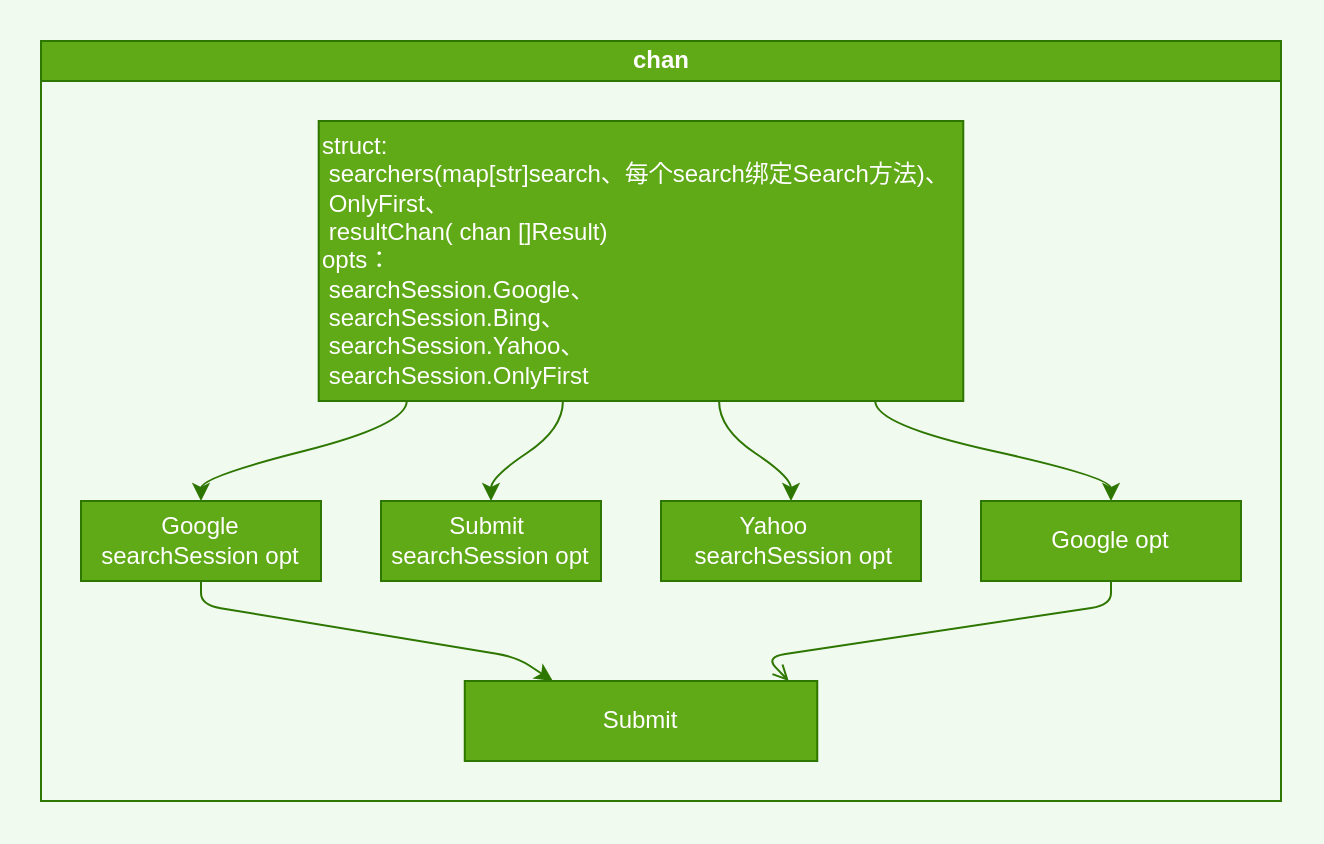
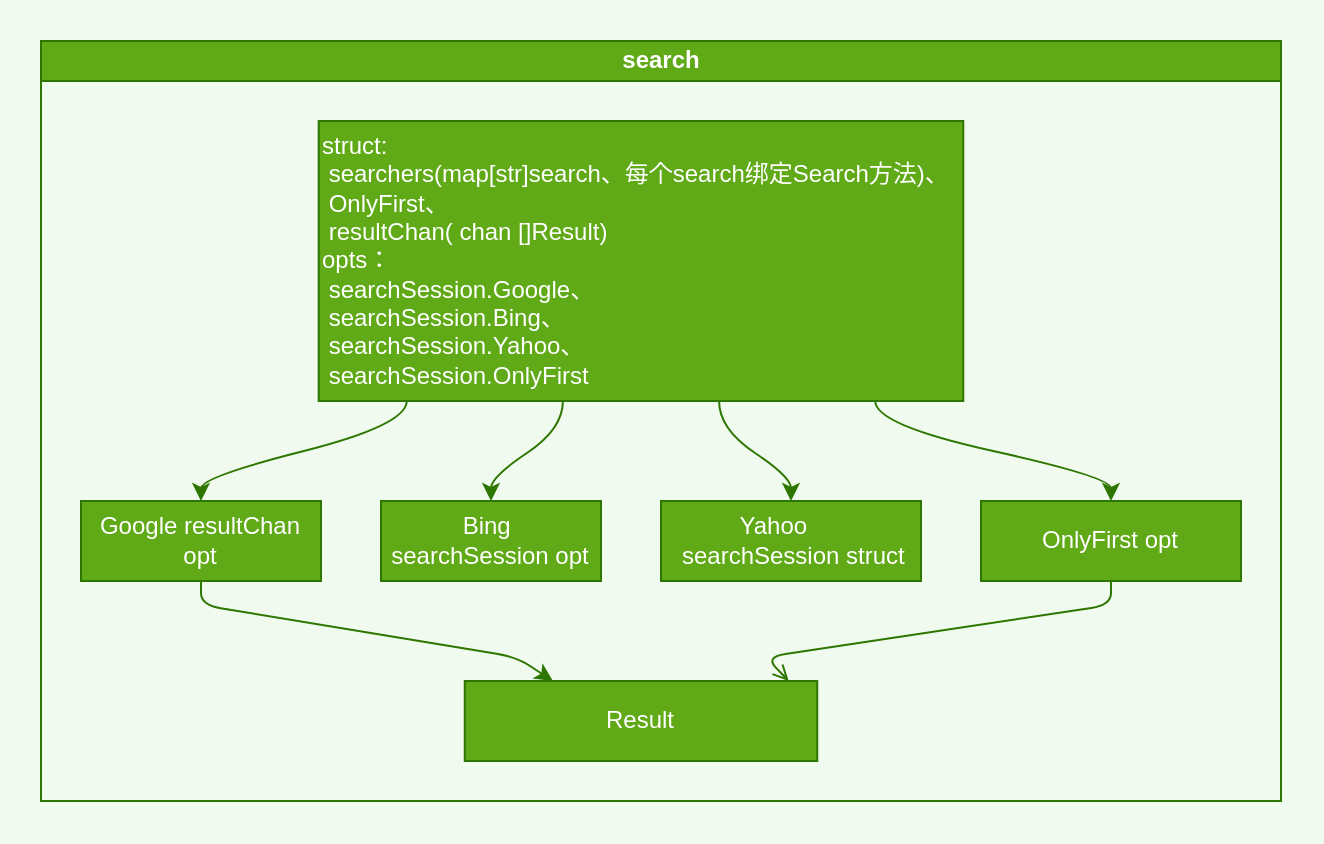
node "chan": label "chan" -> "search"
node "Google searchSession opt": label "Google searchSession opt" -> "Google resultChan opt"
node "Submit searchSession opt": label "Submit searchSession opt" -> "Bing searchSession opt"
node "Yahoo searchSession opt": label "Yahoo searchSession opt" -> "Yahoo searchSession struct"
node "Google opt": label "Google opt" -> "OnlyFirst opt"
node "Submit": label "Submit" -> "Result"
